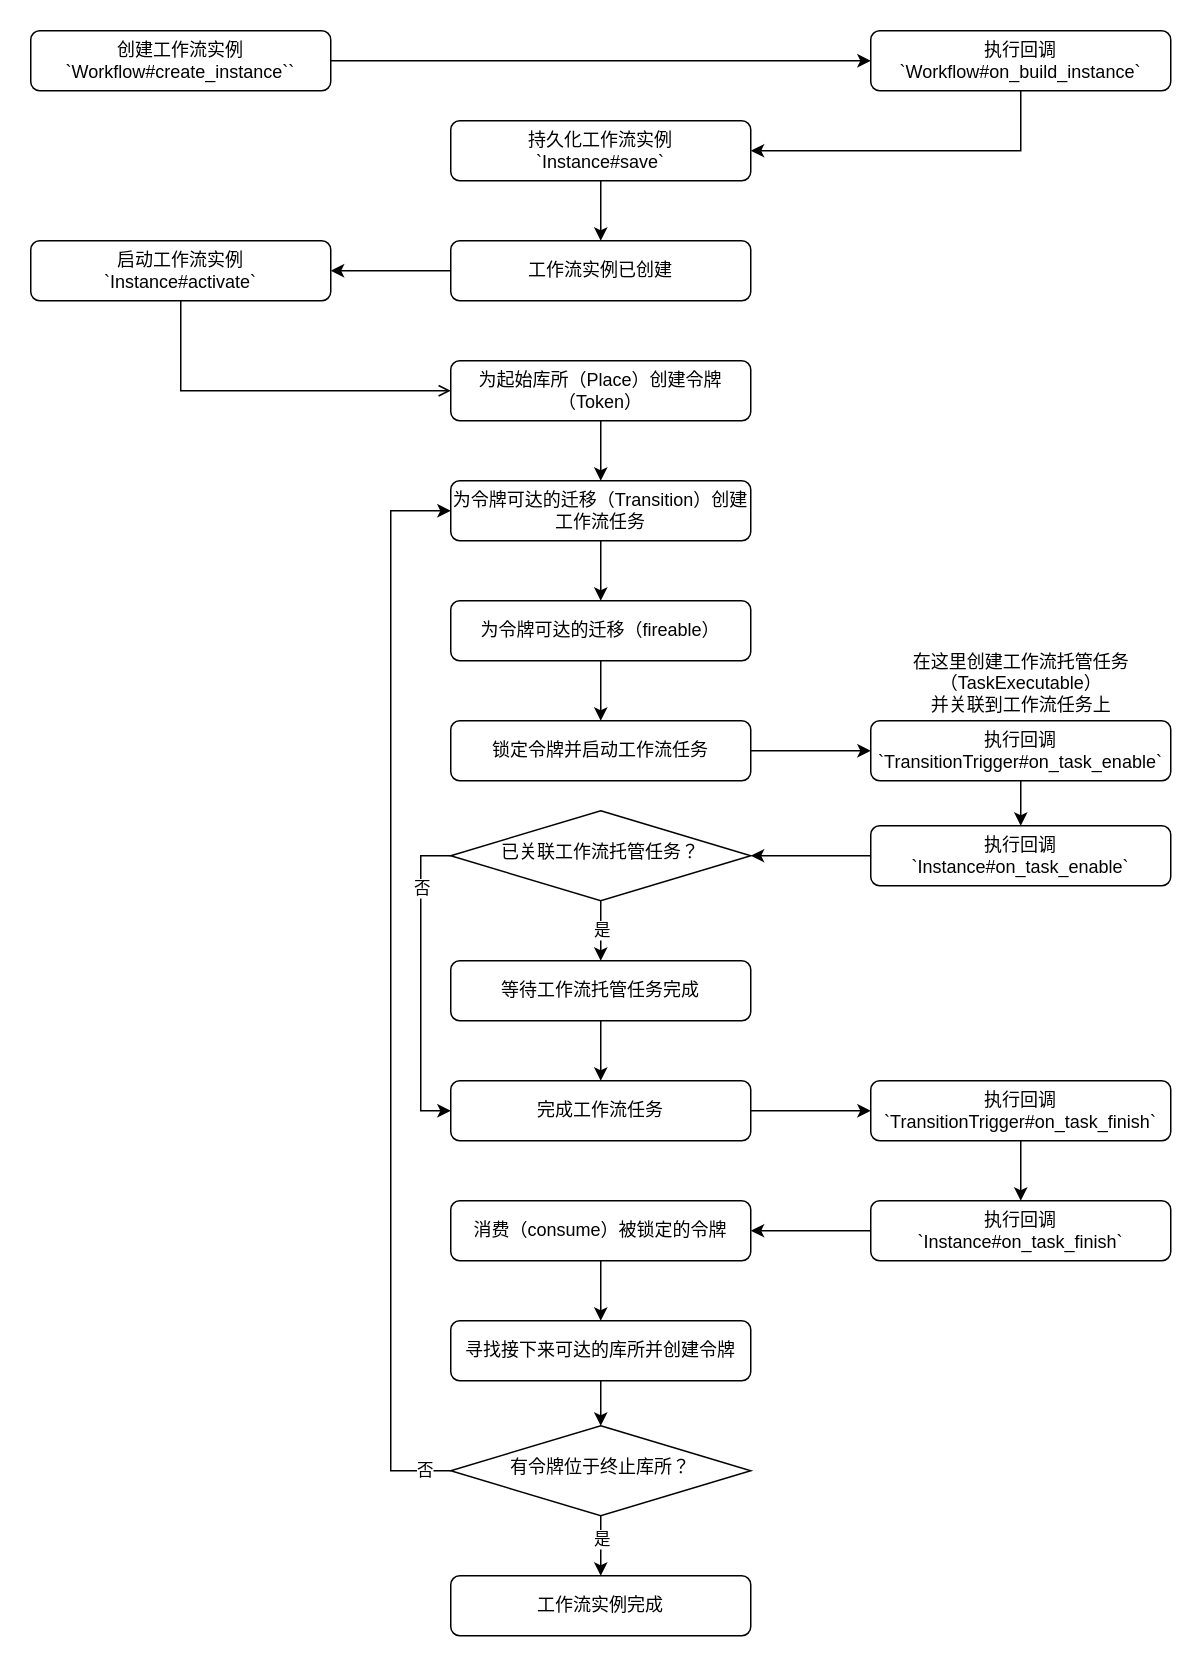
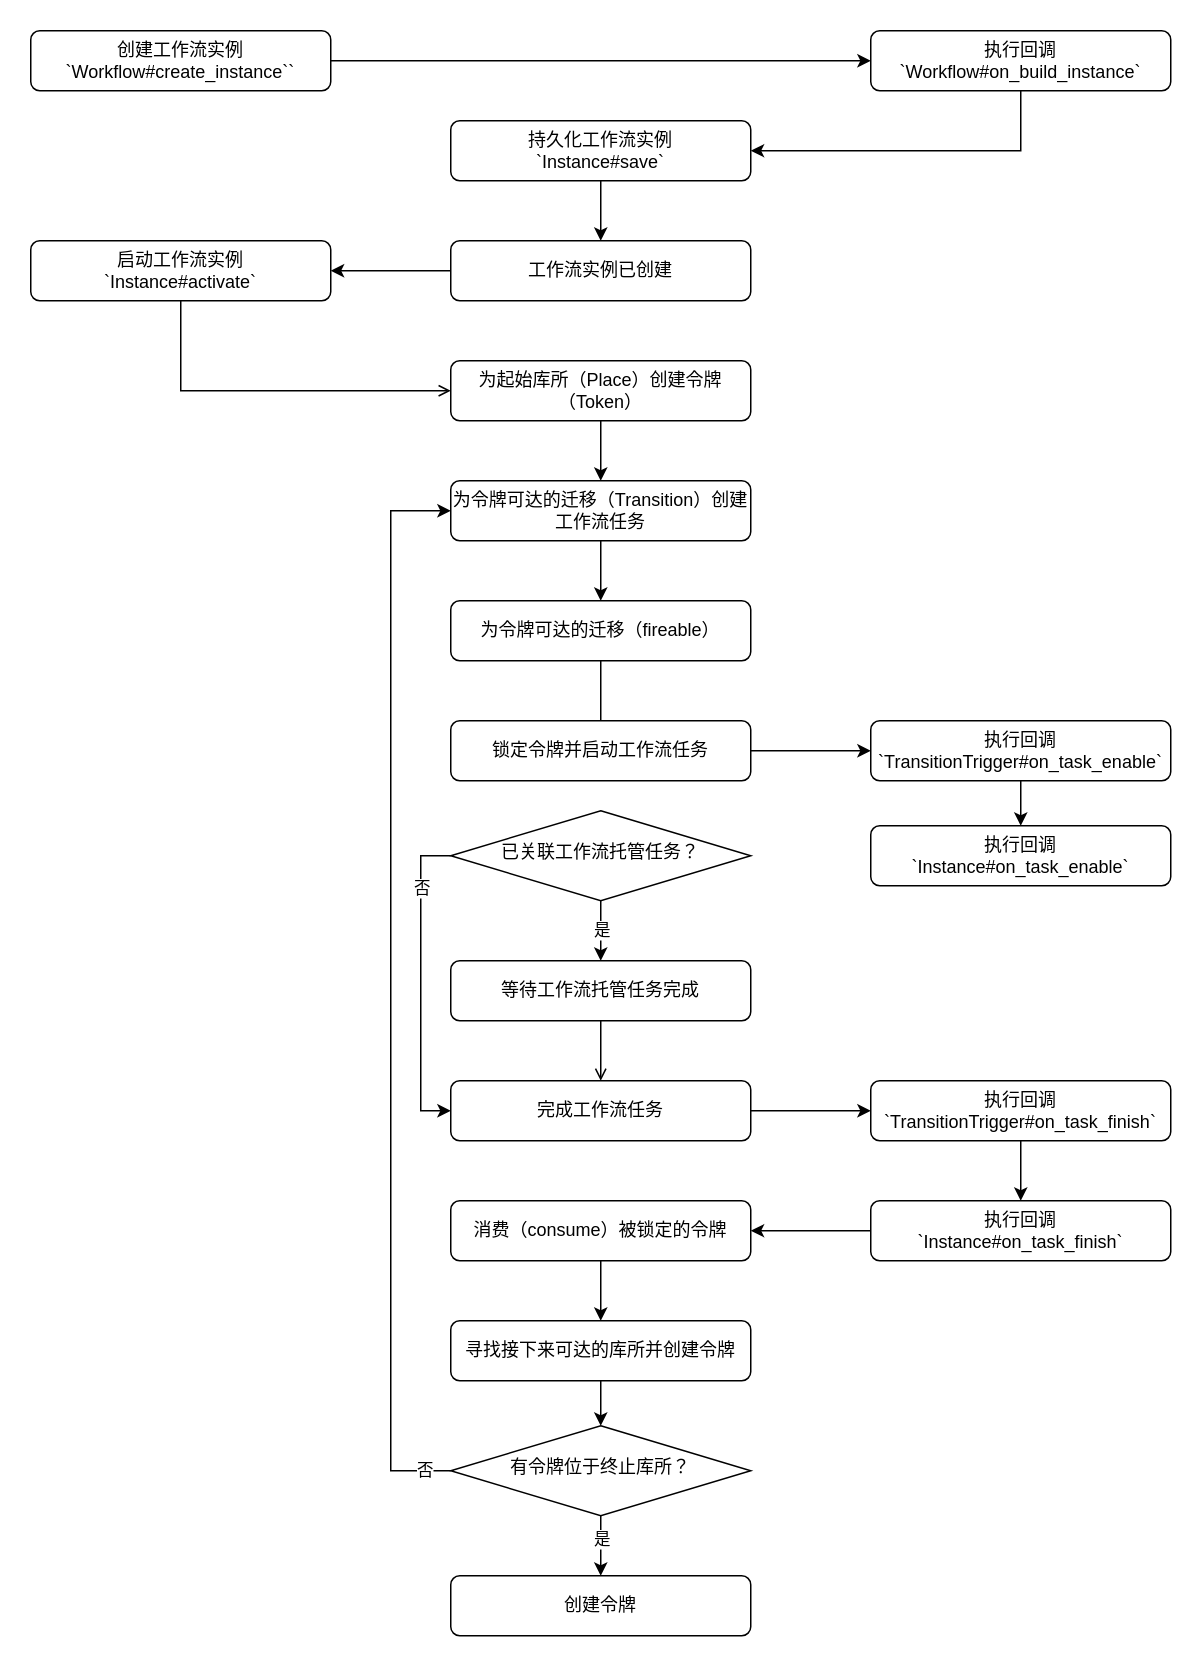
node "在这里创建工作流托管任务 （TaskExecutable） 并关联到工作流任务上": removed
edge "为令牌可达的迁移（fireable）" -> "锁定令牌并启动工作流任务": arrowhead classic -> none
edge "执行回调 `Instance#on_task_enable`" -> "已关联工作流托管任务？": removed
edge "等待工作流托管任务完成" -> "完成工作流任务": arrowhead classic -> open
node "工作流实例完成": label "工作流实例完成" -> "创建令牌"
